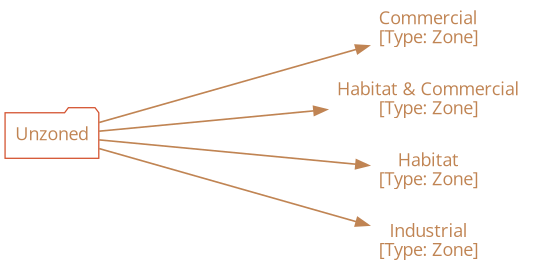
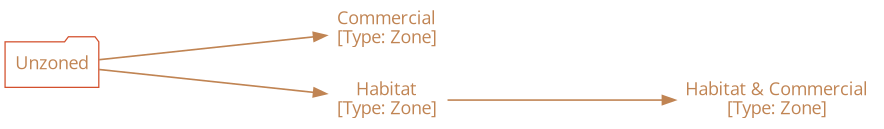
edge "Unzoned" -> "Habitat & Commercial [Type: Zone]": now "Habitat [Type: Zone]" -> "Habitat & Commercial [Type: Zone]"
node "Industrial [Type: Zone]": removed
